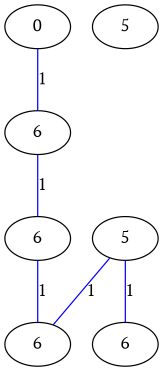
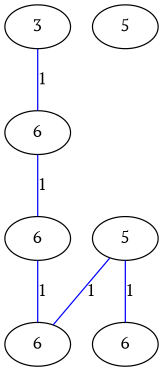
node "0": label "0" -> "3"
